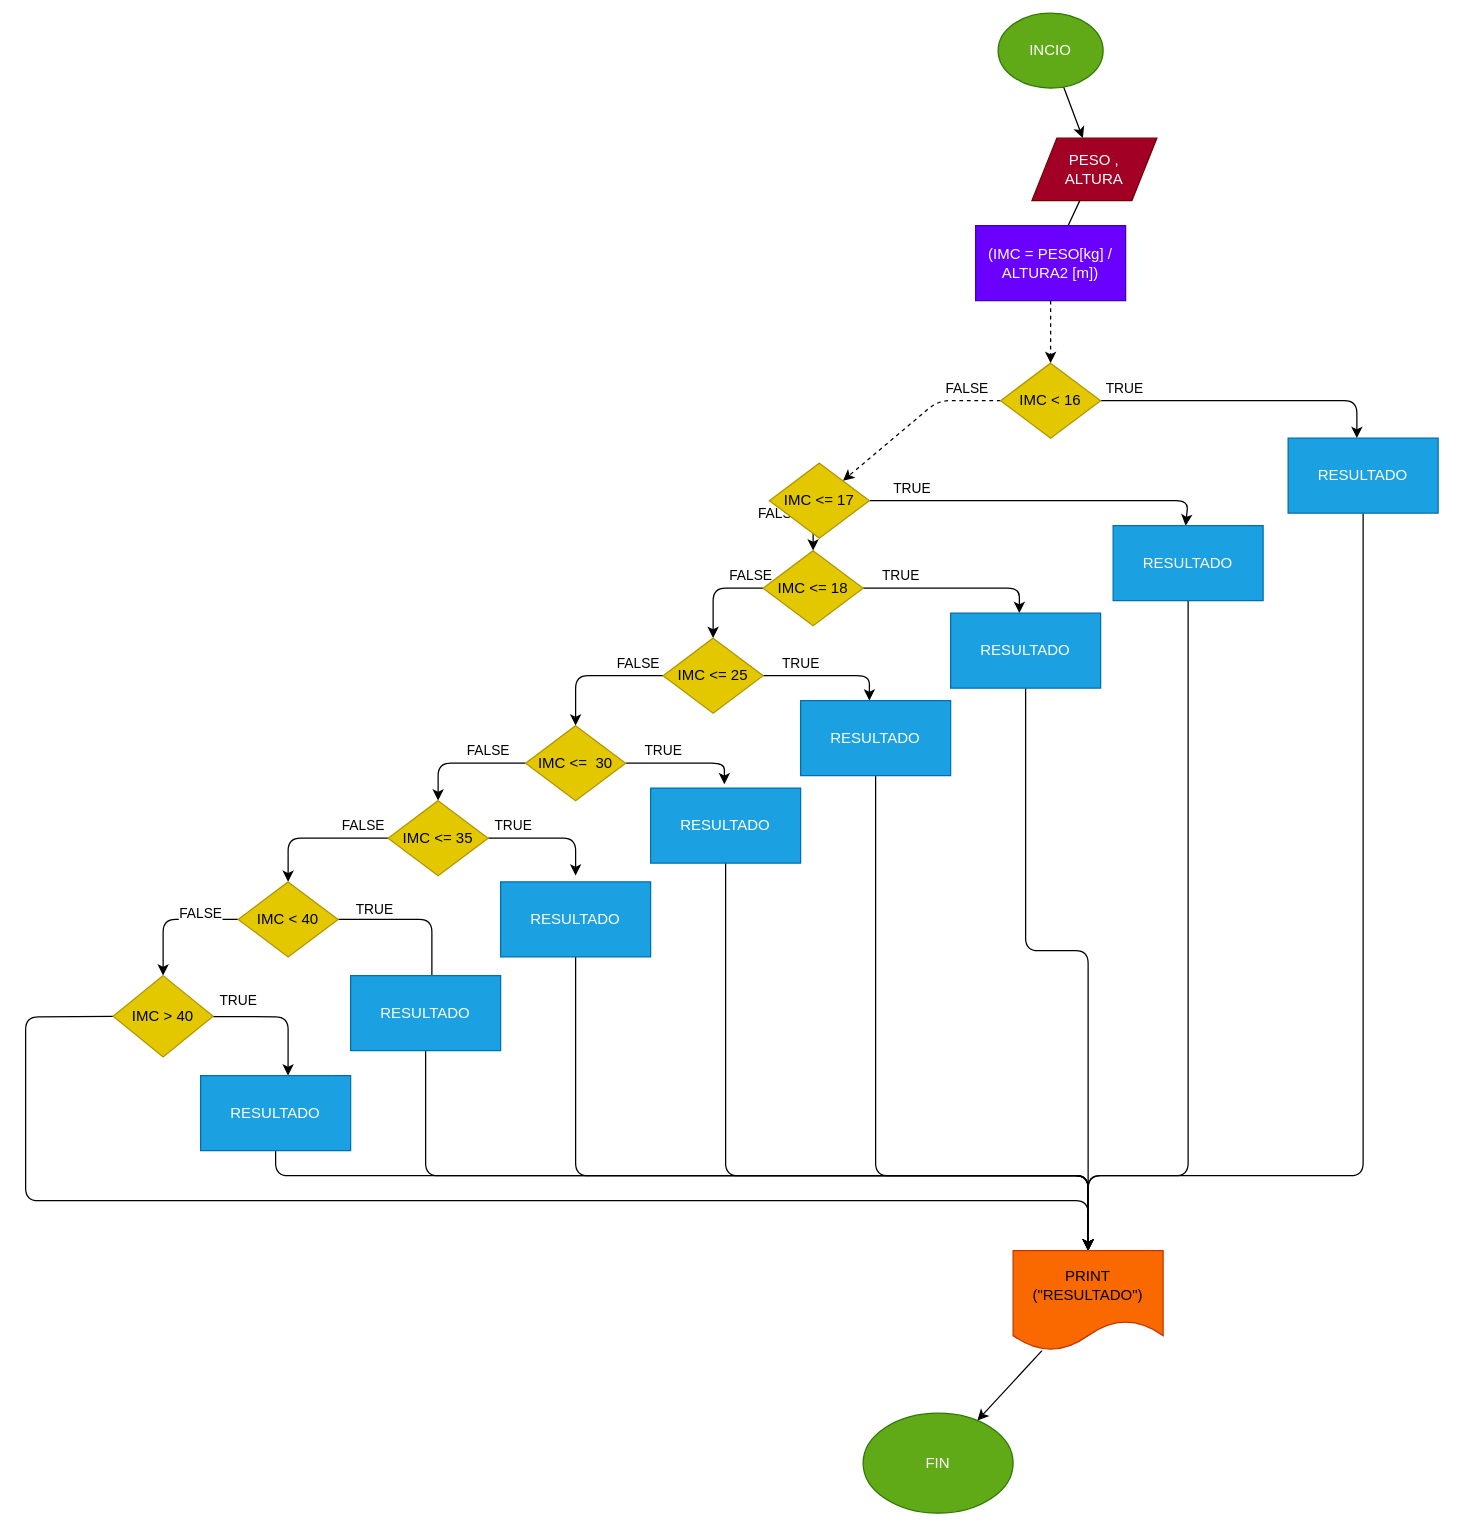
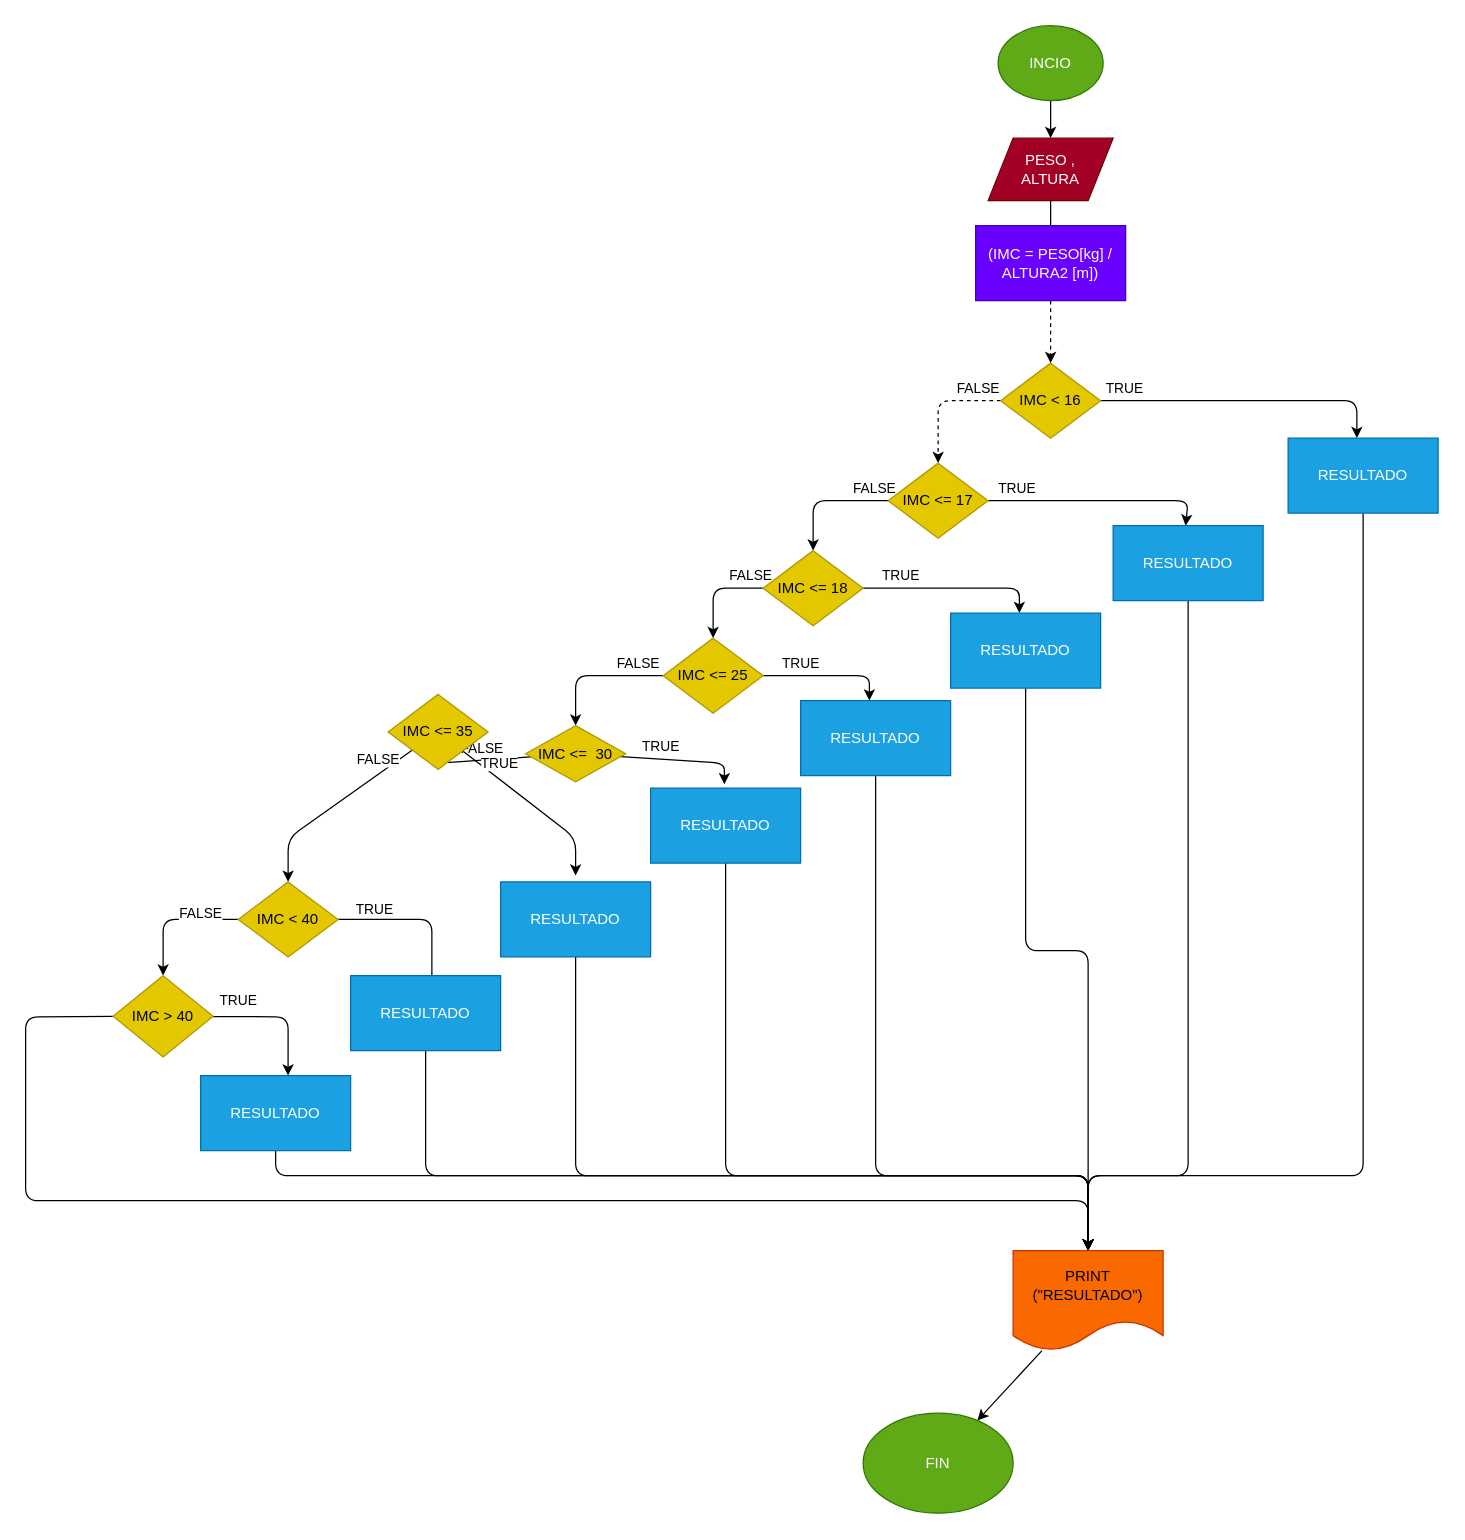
node "INCIO": moved (1051, 51) -> (1051, 63)
node "PESO , ALTURA": moved (1094, 169) -> (1051, 169)
node "IMC <= 17": moved (819, 501) -> (938, 501)
node "IMC <= 30": size 100x75 -> 100x56
node "IMC <= 35": moved (438, 838) -> (438, 732)
